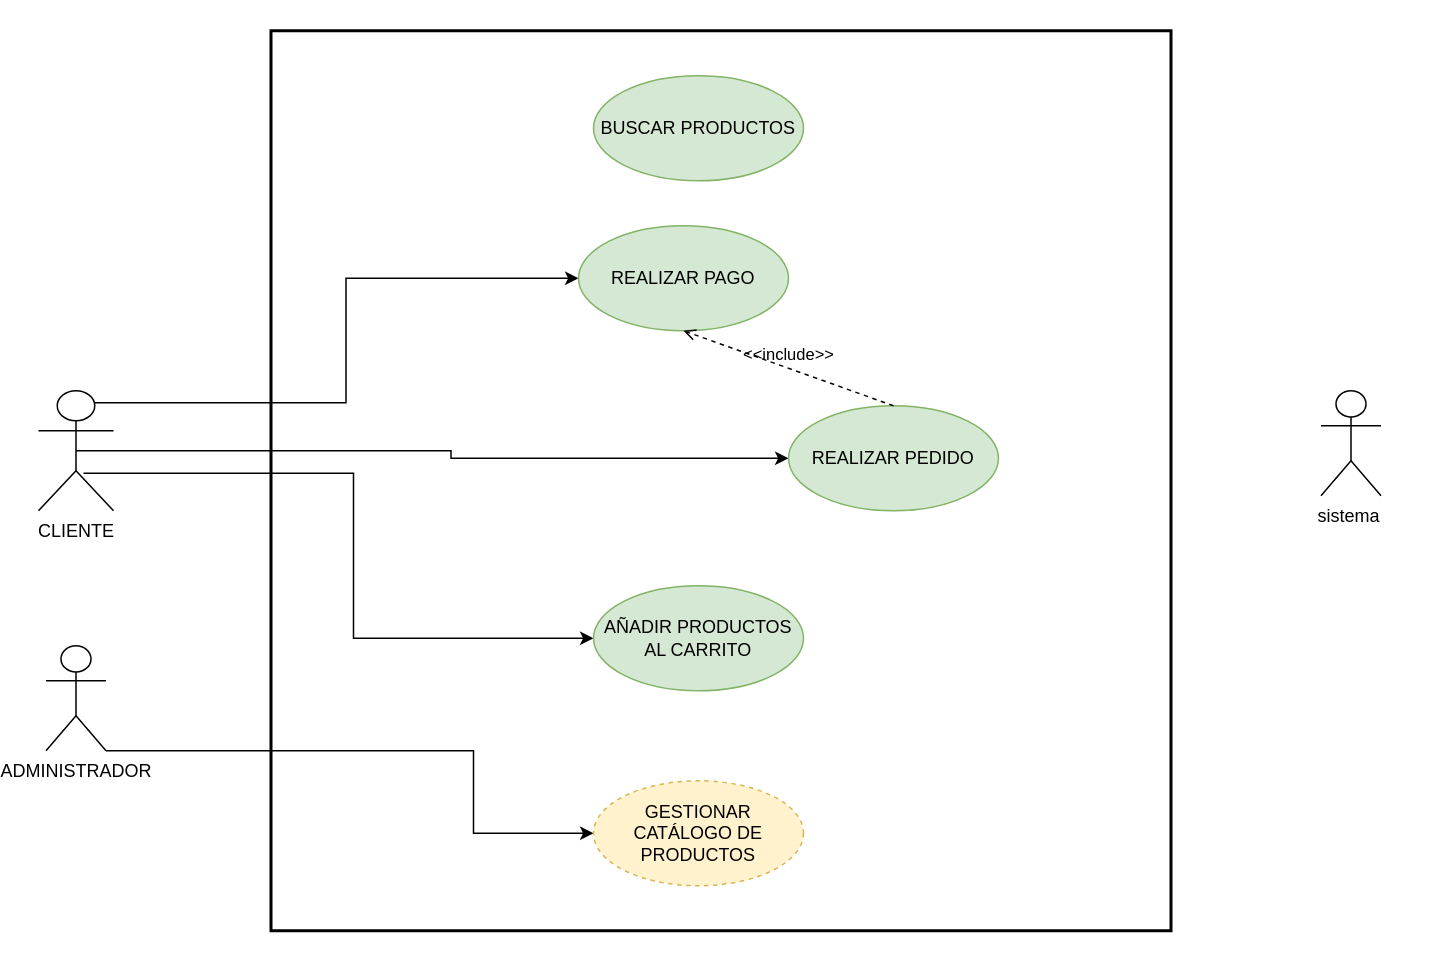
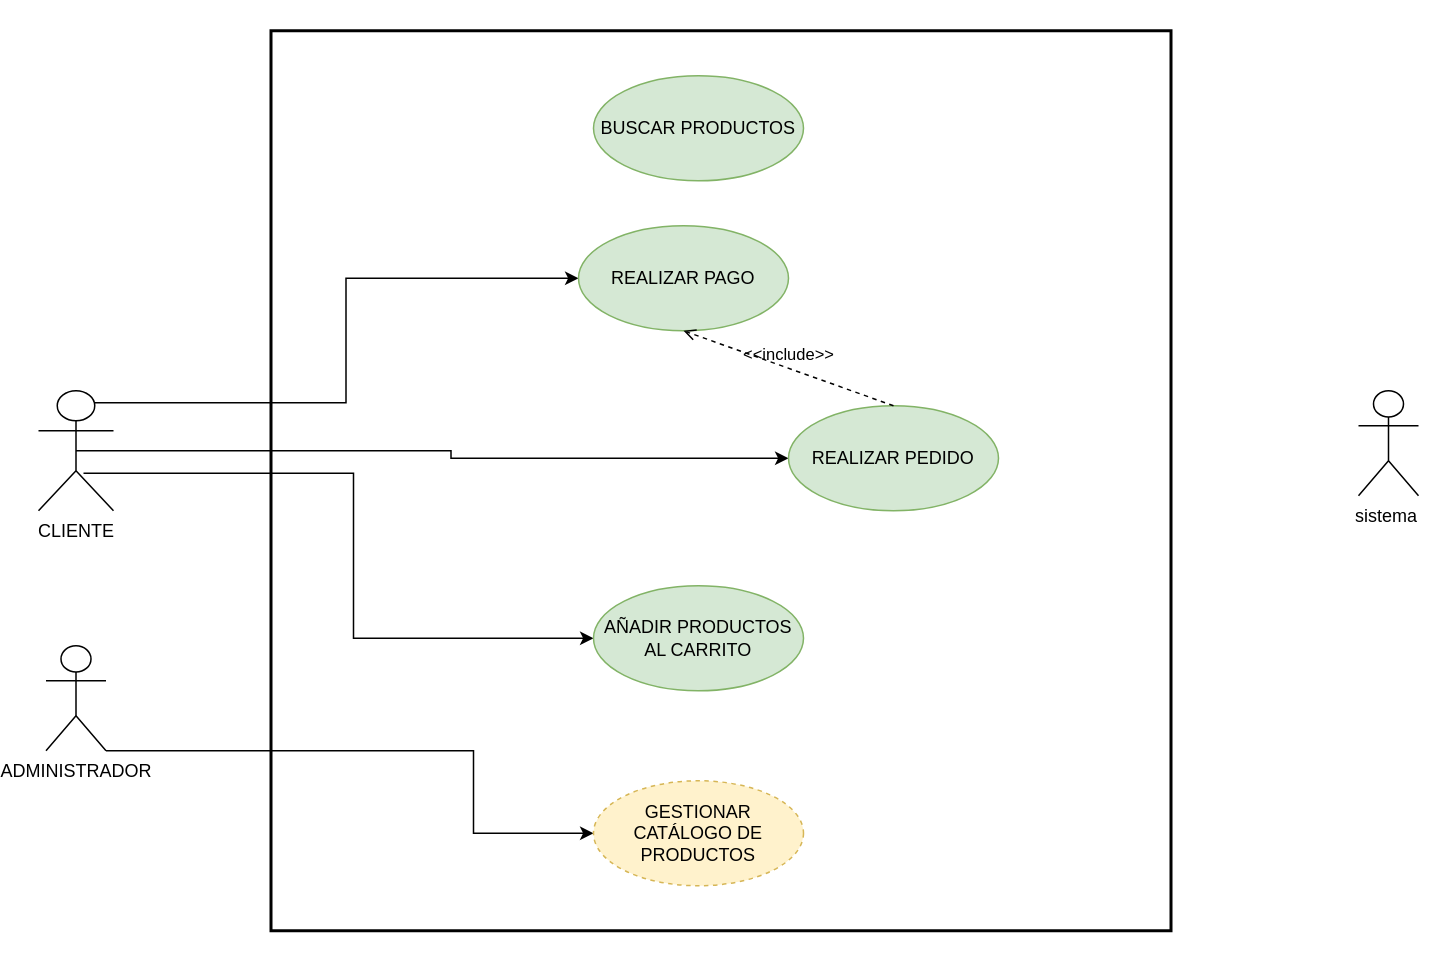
node "sistema": moved (1351, 443) -> (1388, 443)
